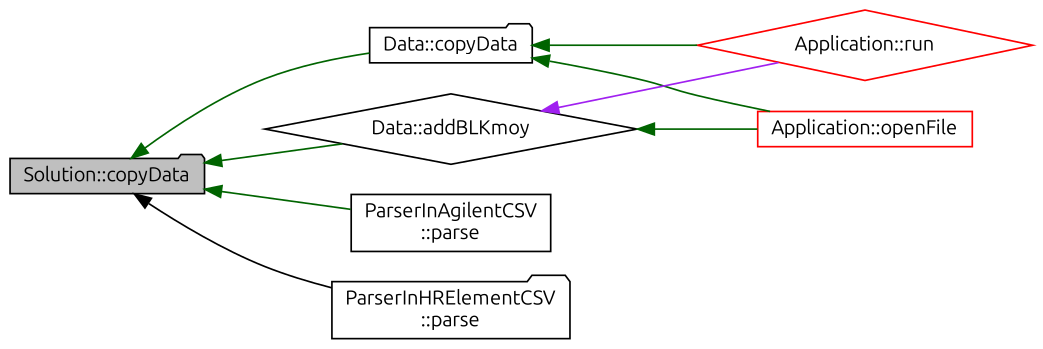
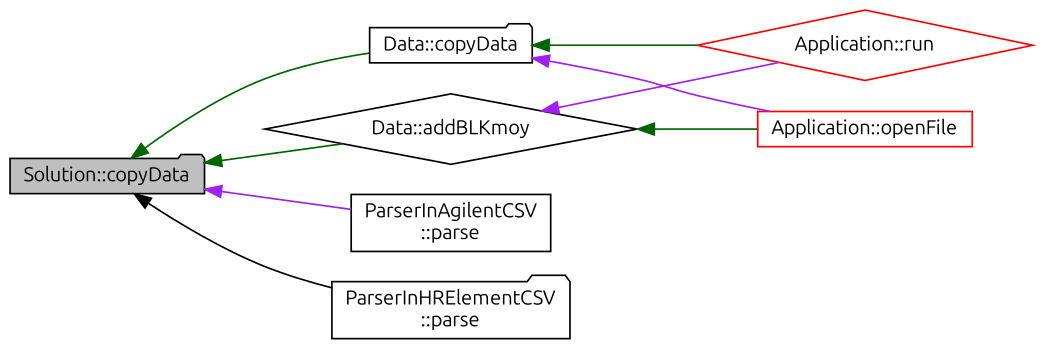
edge "Application::openFile" -> "Data::copyData": color darkgreen -> purple
edge "ParserInAgilentCSV ::parse" -> "Solution::copyData": color darkgreen -> purple
